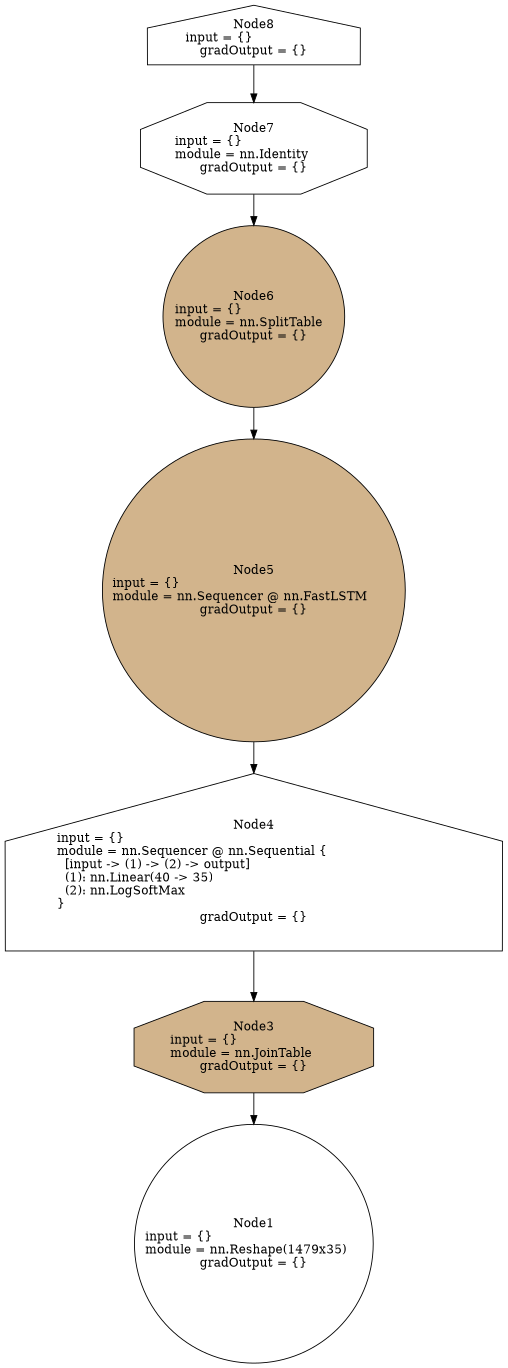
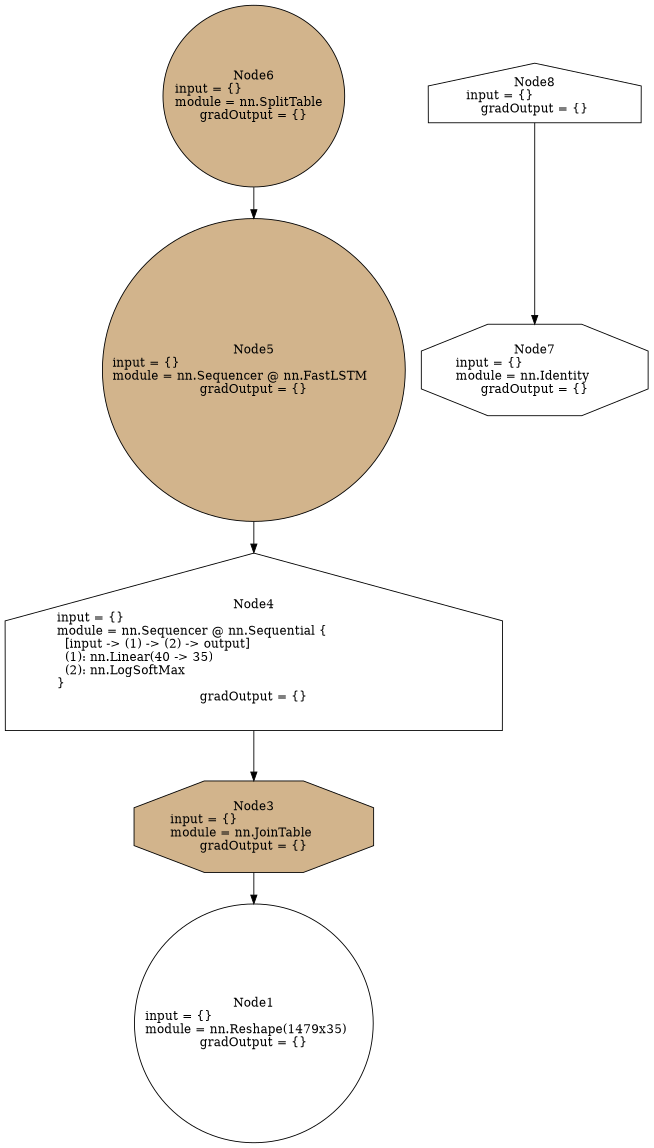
edge "Node7 input = {} module = nn.Identity gradOutput = {}" -> "Node6 input = {} module = nn.SplitTable gradOutput = {}": removed
